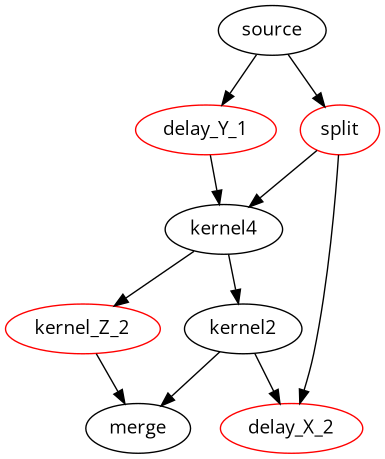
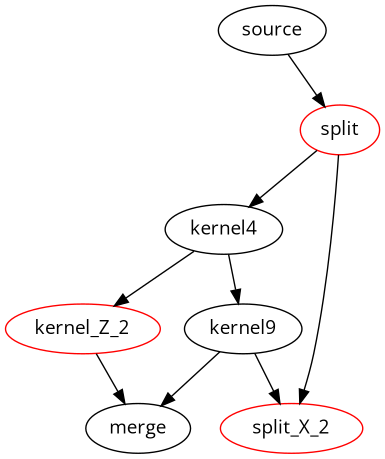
node "delay_Y_1": removed
node "kernel2": label "kernel2" -> "kernel9"
node "delay_X_2": label "delay_X_2" -> "split_X_2"
